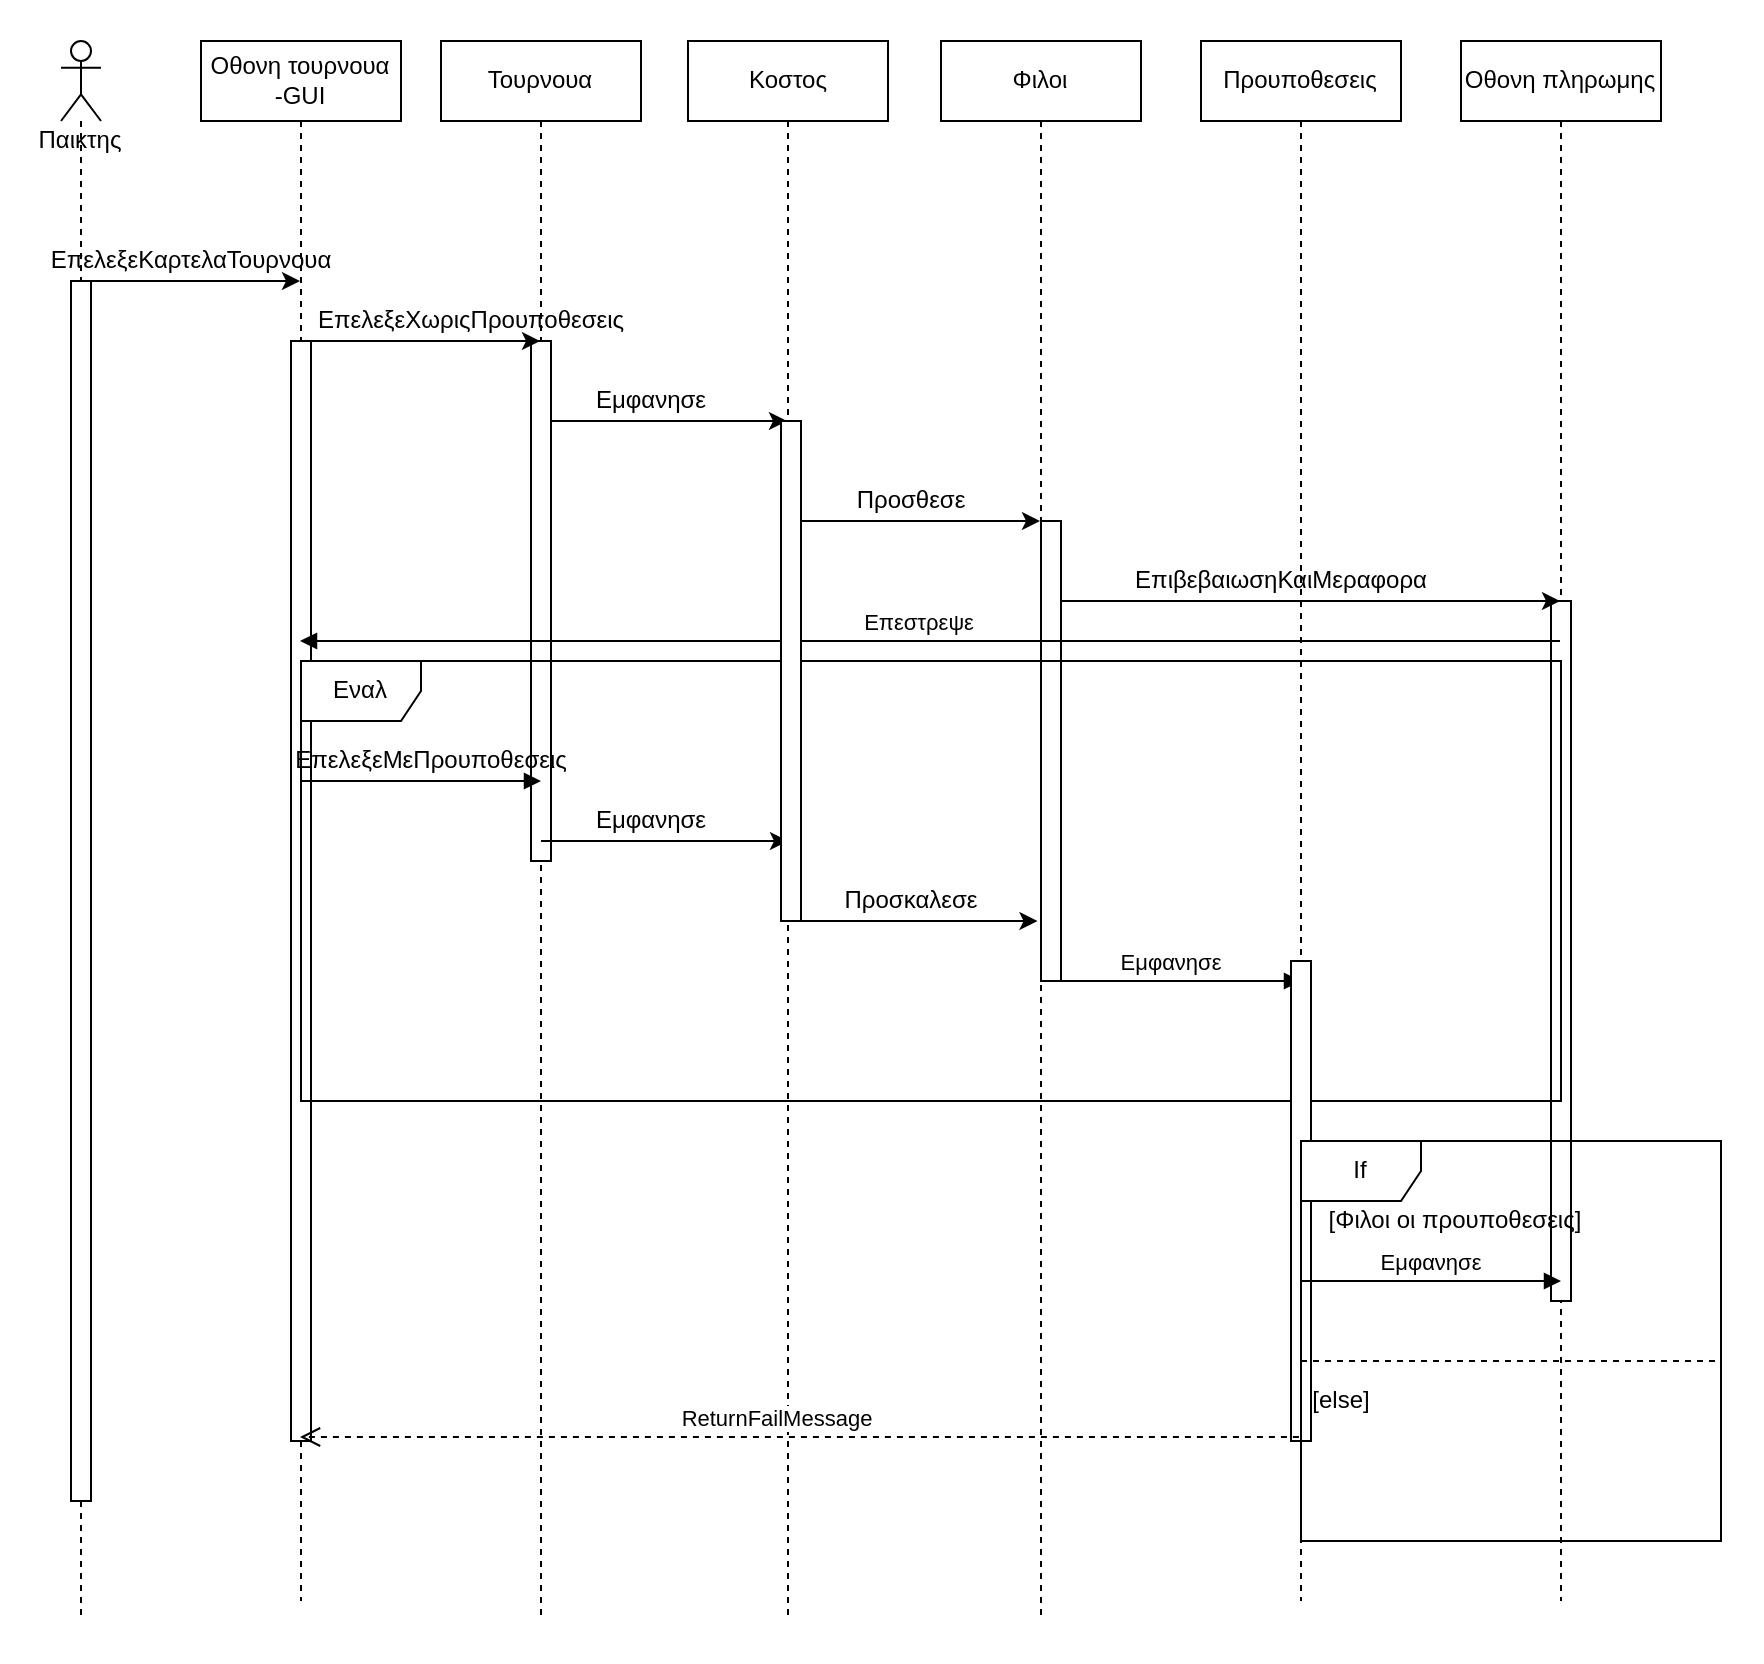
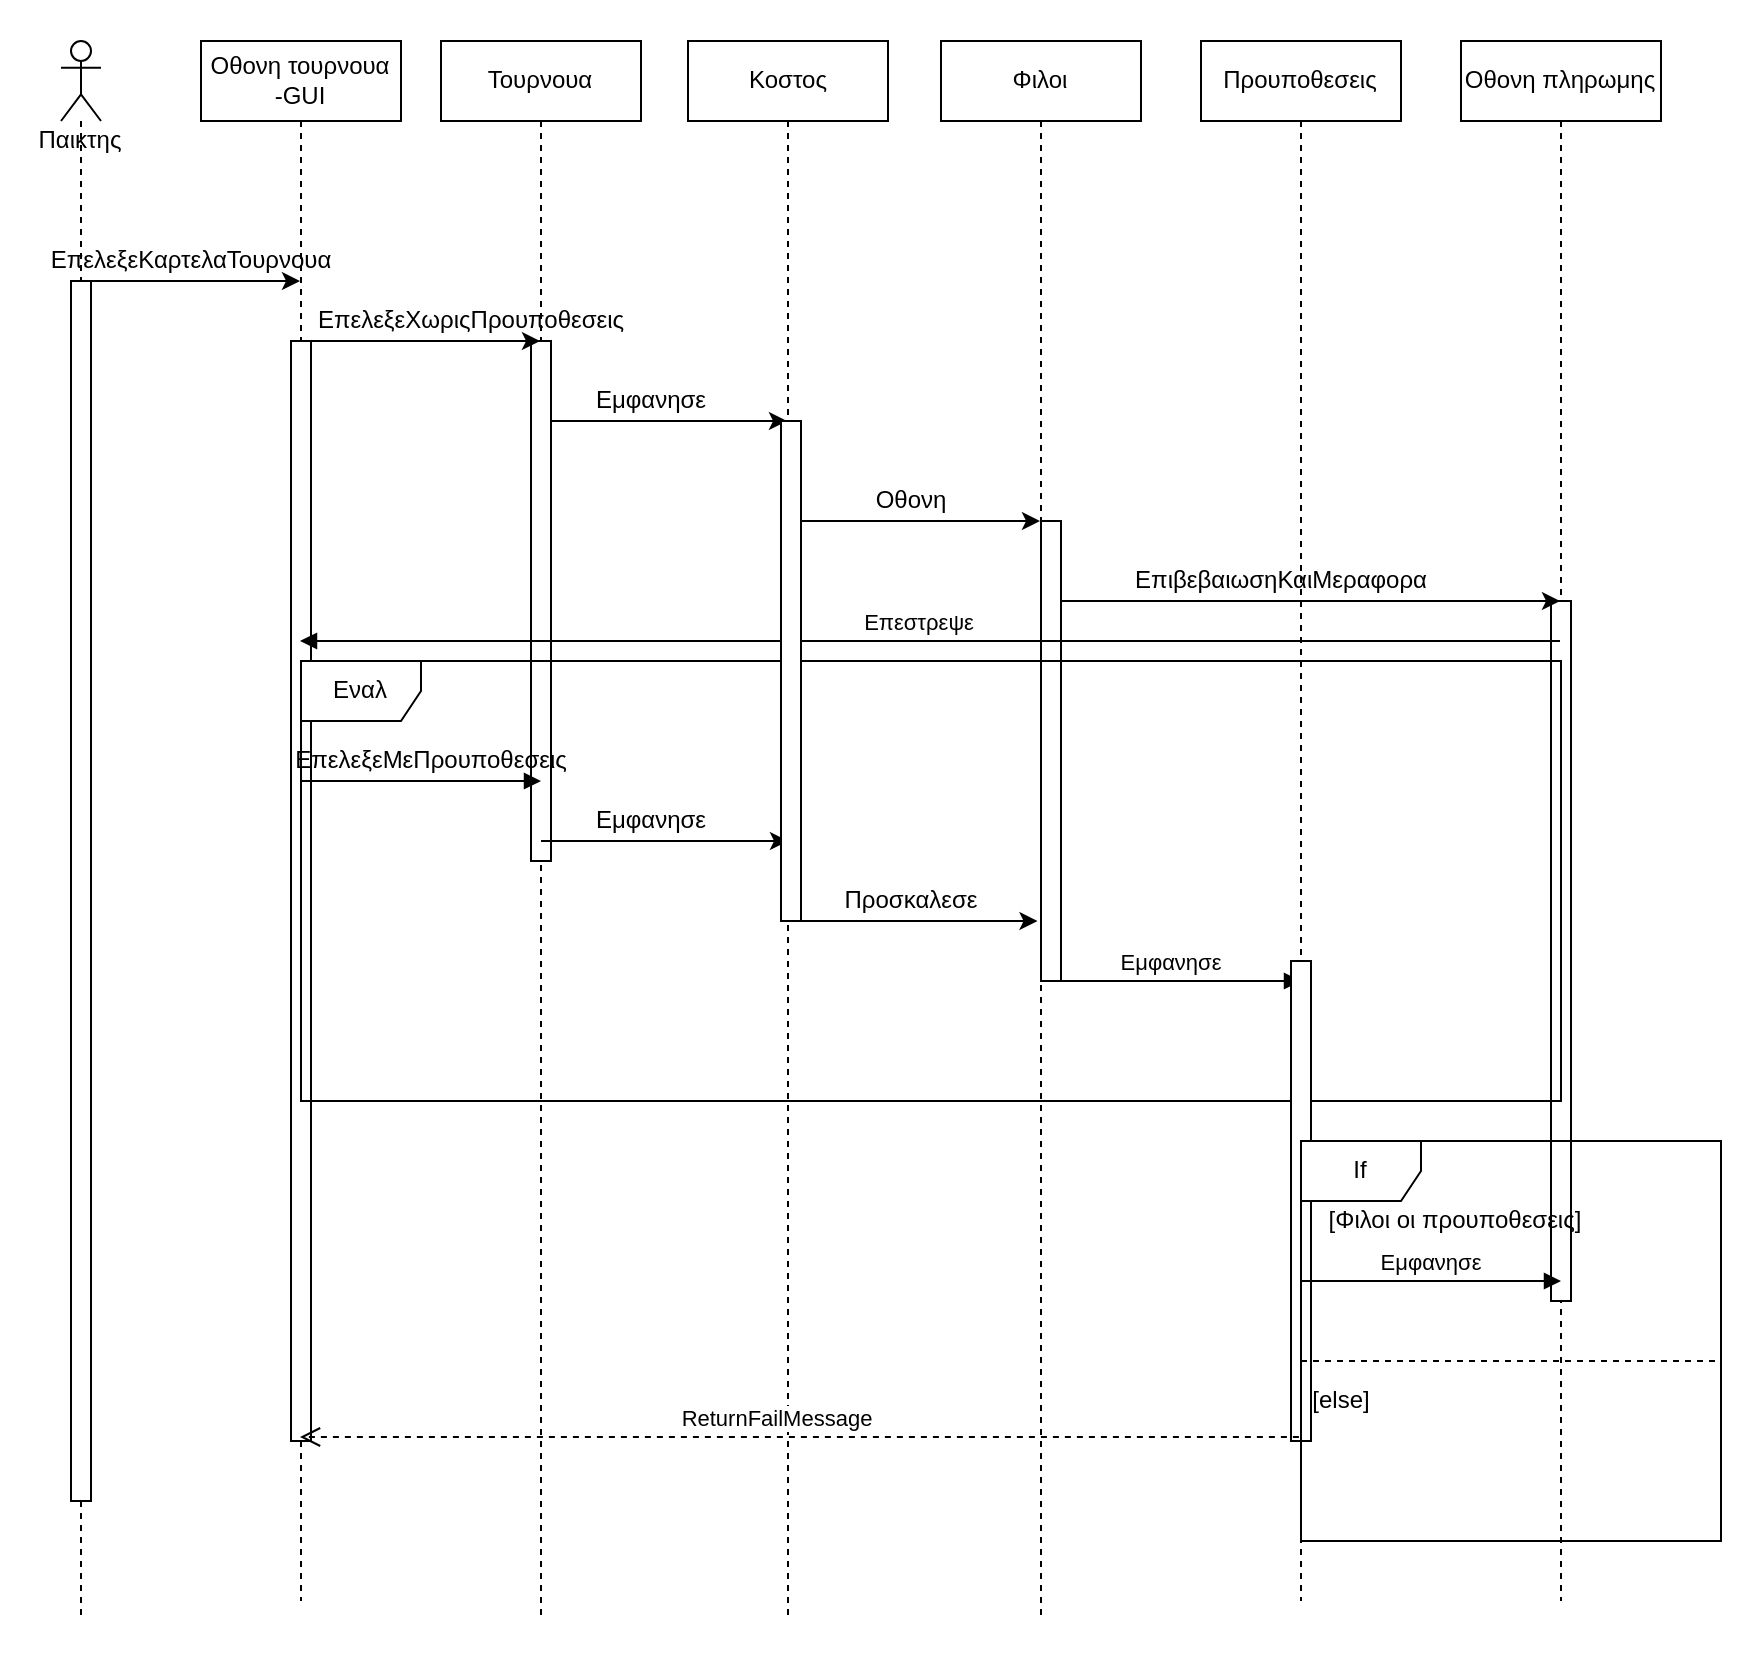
node "Προσθεσε": label "Προσθεσε" -> "Οθονη"
